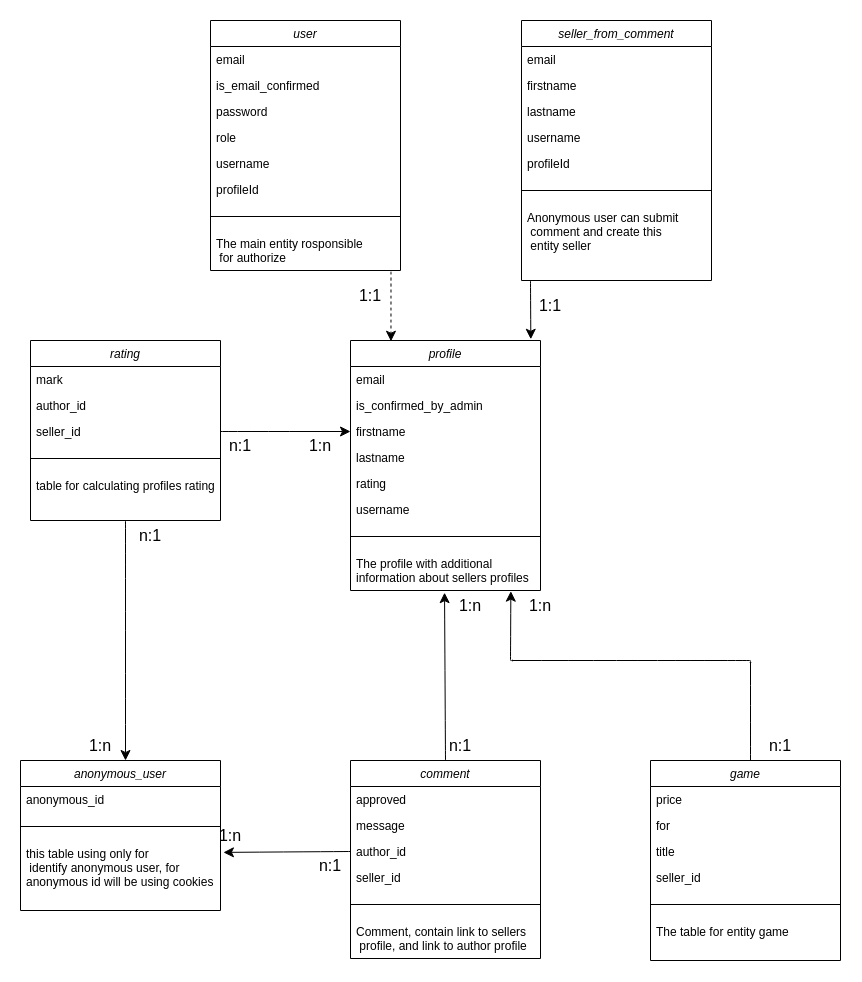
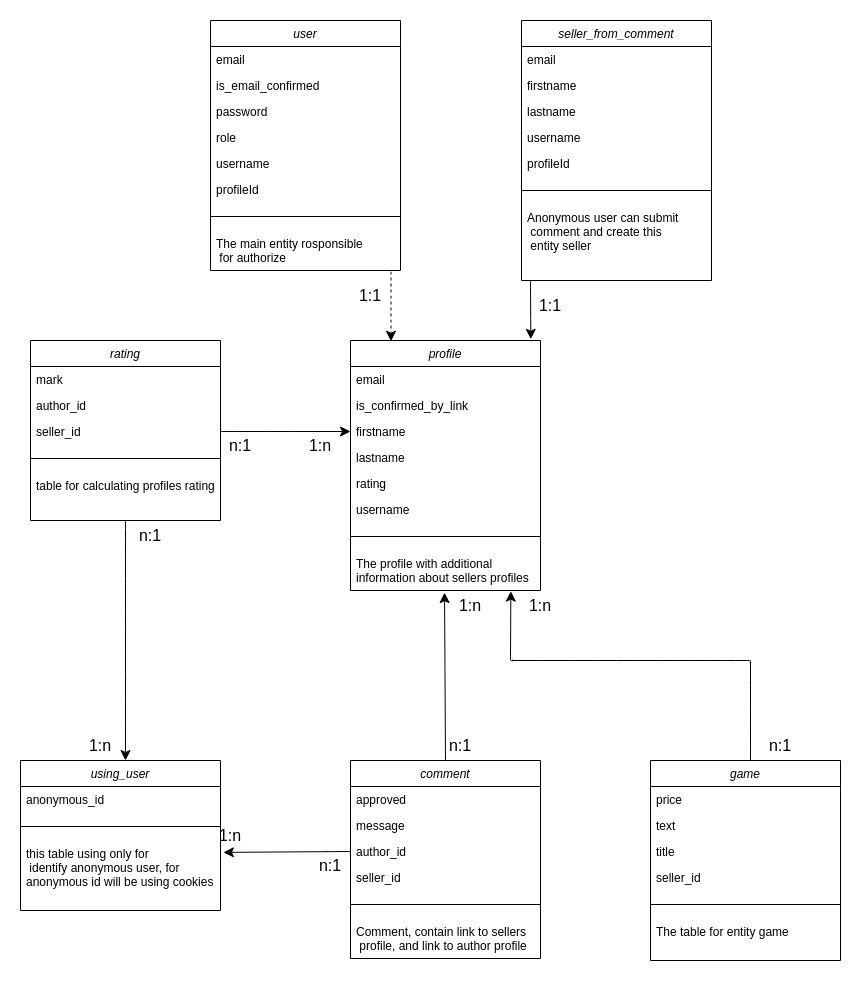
node "is_confirmed_by_admin": label "is_confirmed_by_admin" -> "is_confirmed_by_link"
node "anonymous_user": label "anonymous_user" -> "using_user"
node "for": label "for" -> "text"
